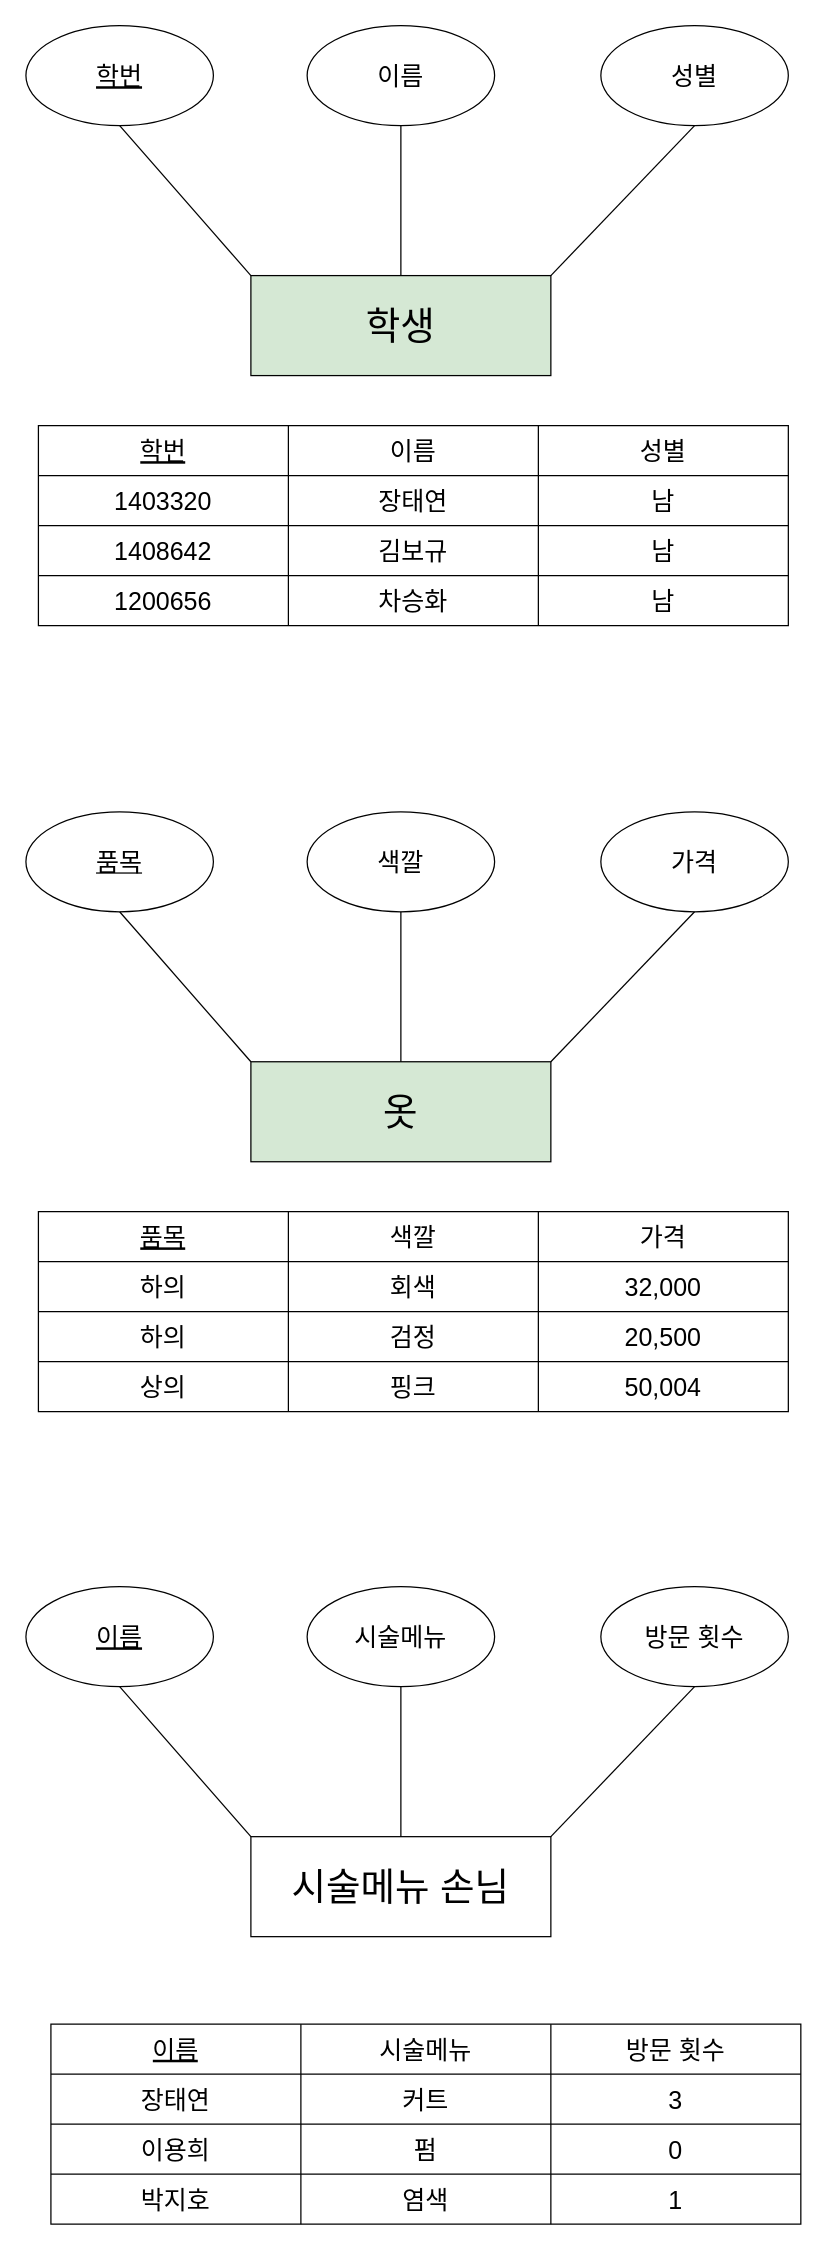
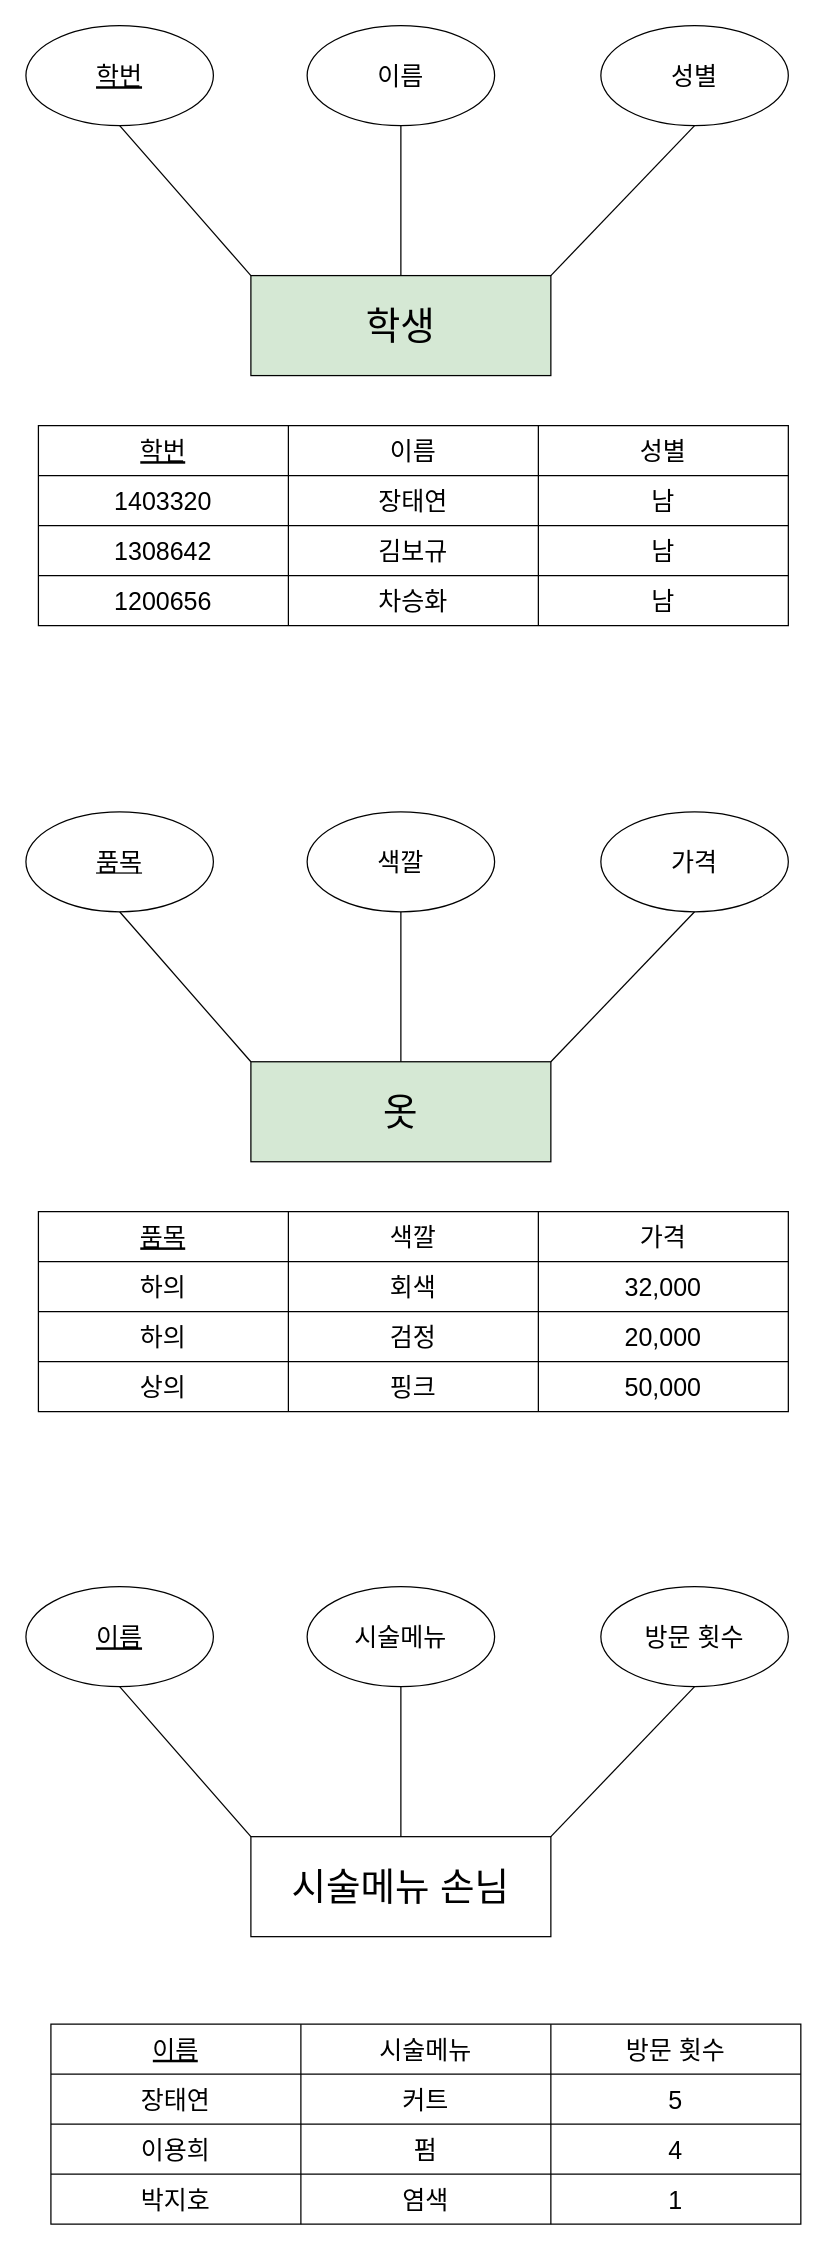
node "1408642": label "1408642" -> "1308642"
node "20,500": label "20,500" -> "20,000"
node "50,004": label "50,004" -> "50,000"
node "3": label "3" -> "5"
node "0": label "0" -> "4"
